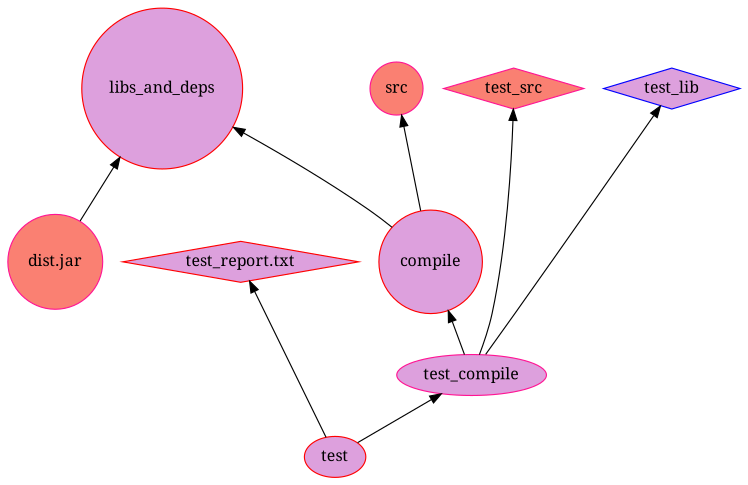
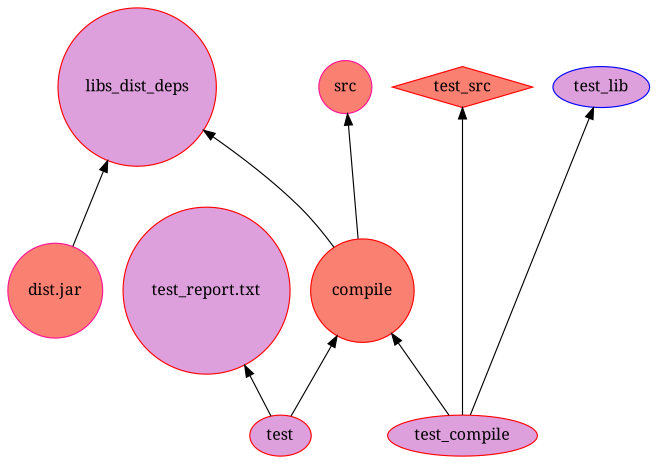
node "libs_and_deps": label "libs_and_deps" -> "libs_dist_deps"
node "test_src": color deeppink -> red
node "test_lib": shape diamond -> ellipse
node "test_report.txt": shape diamond -> circle
node "compile": fillcolor plum -> salmon
node "test_compile": color deeppink -> red
edge "test" -> "test_compile": now "test" -> "compile"
